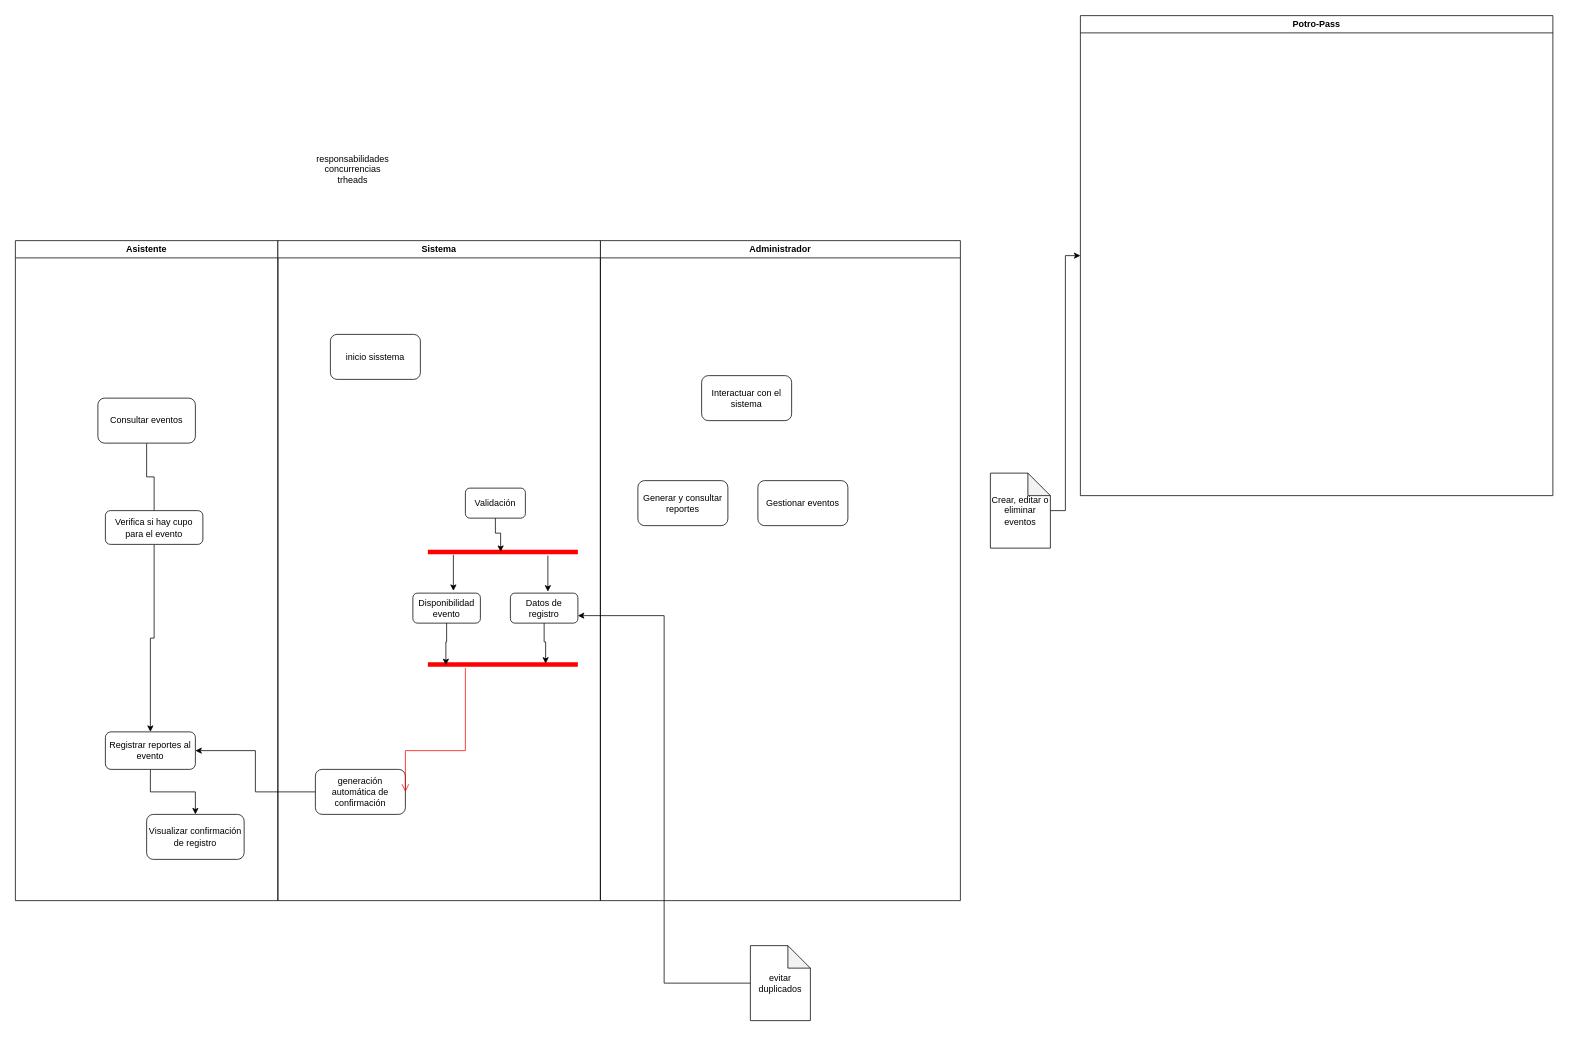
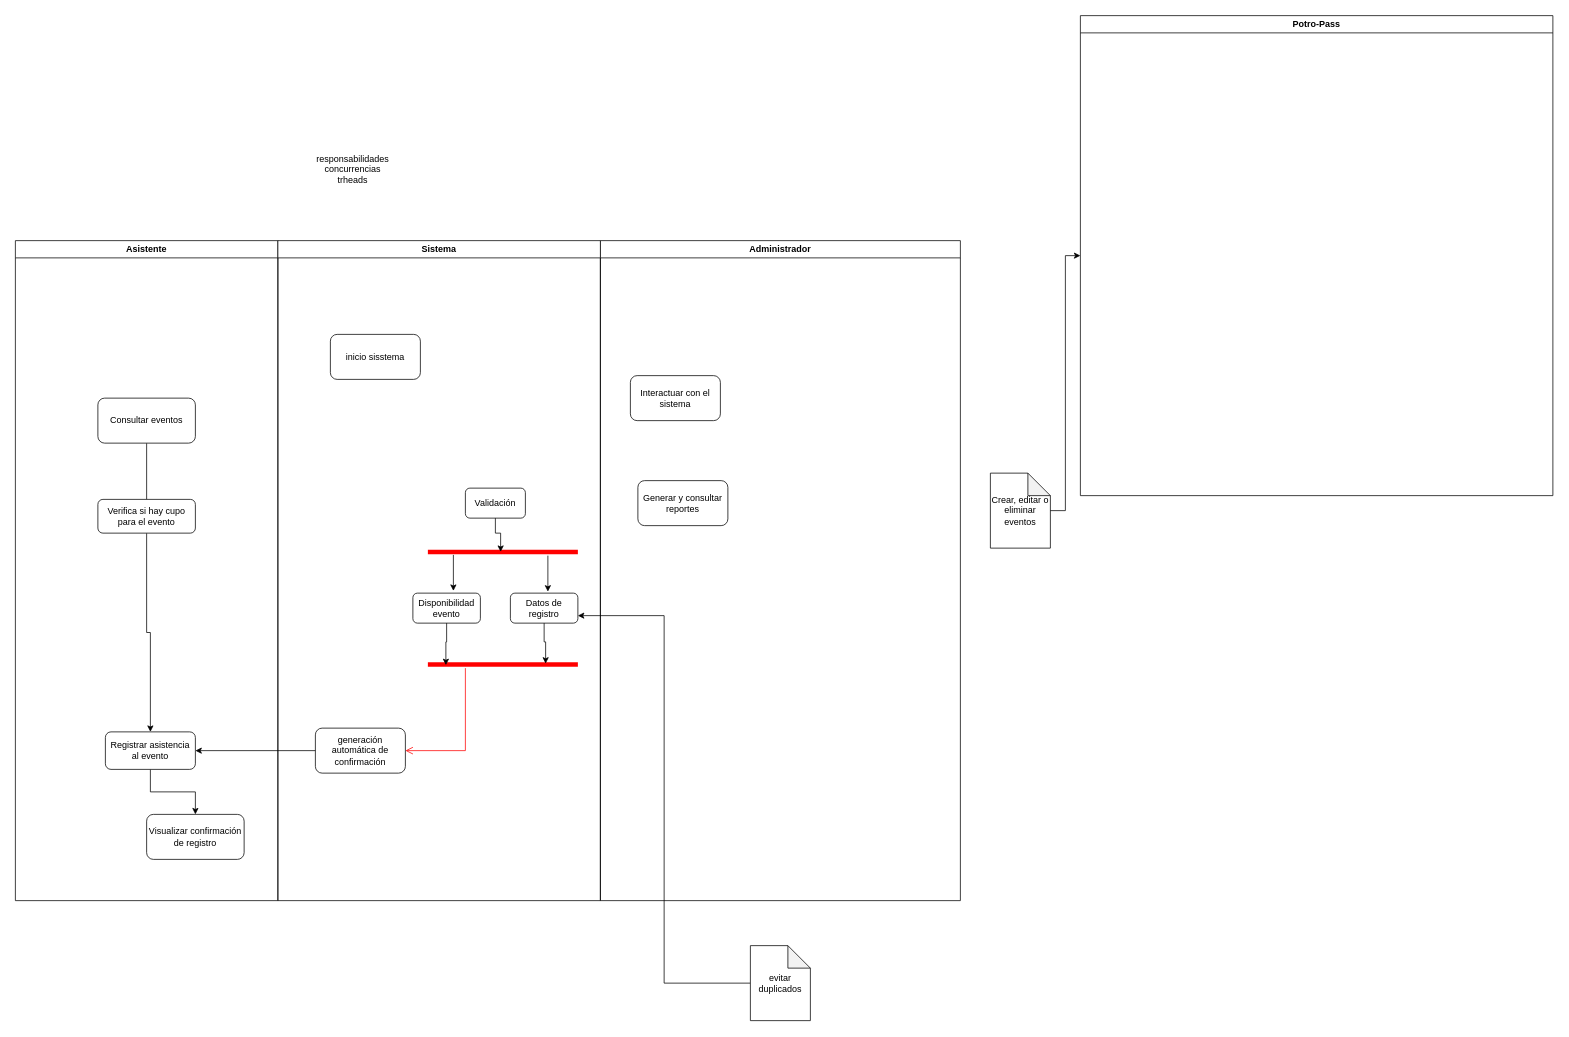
node "Interactuar con el sistema": moved (747, 398) -> (675, 398)
node "Gestionar eventos": removed
node "Verifica si hay cupo para el evento": moved (154, 527) -> (147, 516)
node "Registrar reportes al evento": label "Registrar reportes al evento" -> "Registrar asistencia al evento"
node "generación automática de confirmación": moved (360, 792) -> (360, 750)
